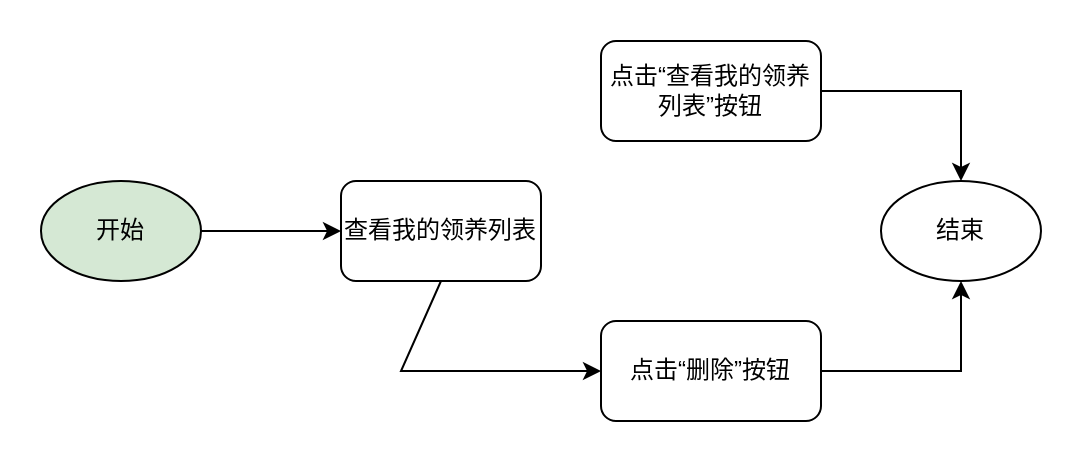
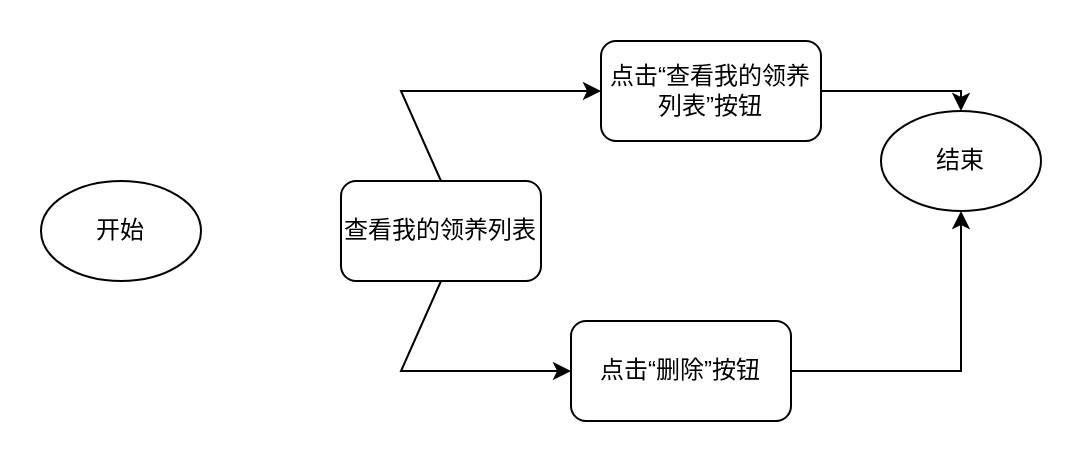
edge "查看我的领养列表" -> "点击“查看我的领养列表”按钮": added
node "开始": fillcolor #d5e8d4 -> #ffffff
edge "开始" -> "查看我的领养列表": removed
node "结束": moved (961, 231) -> (961, 161)
node "点击“删除”按钮": moved (711, 371) -> (681, 371)
